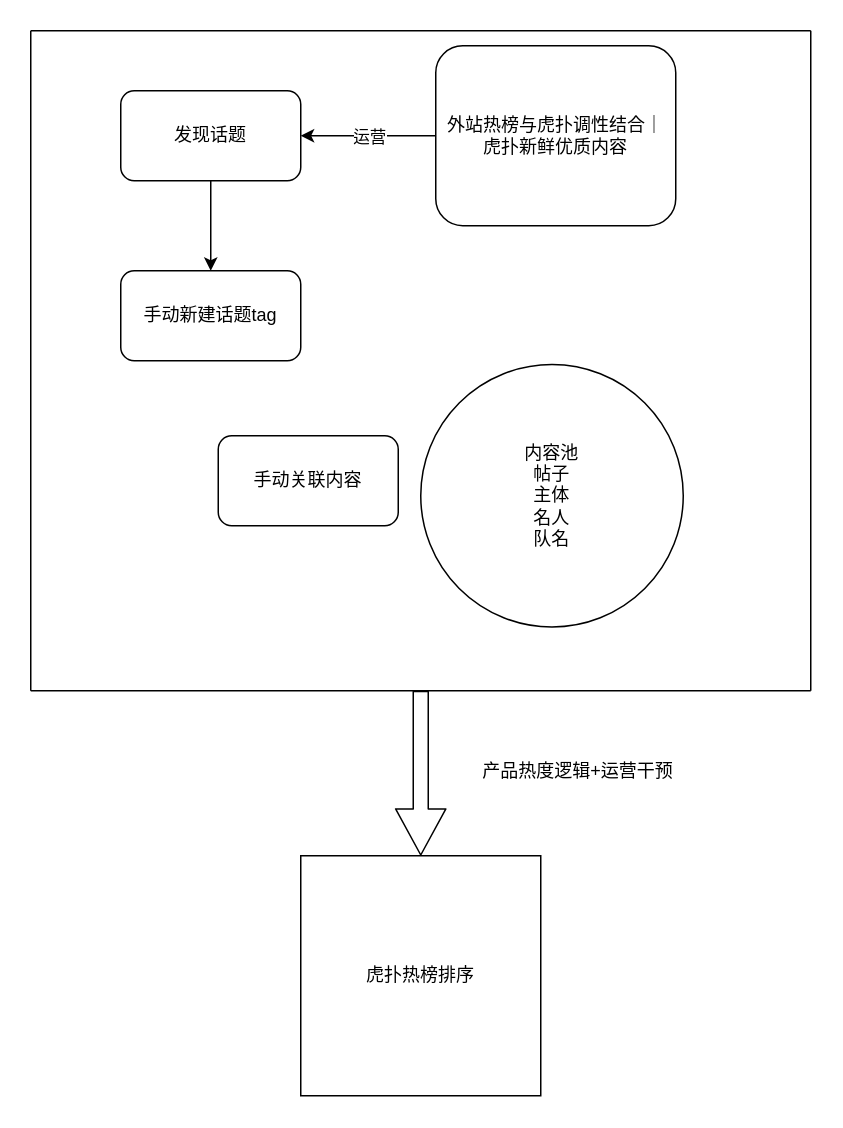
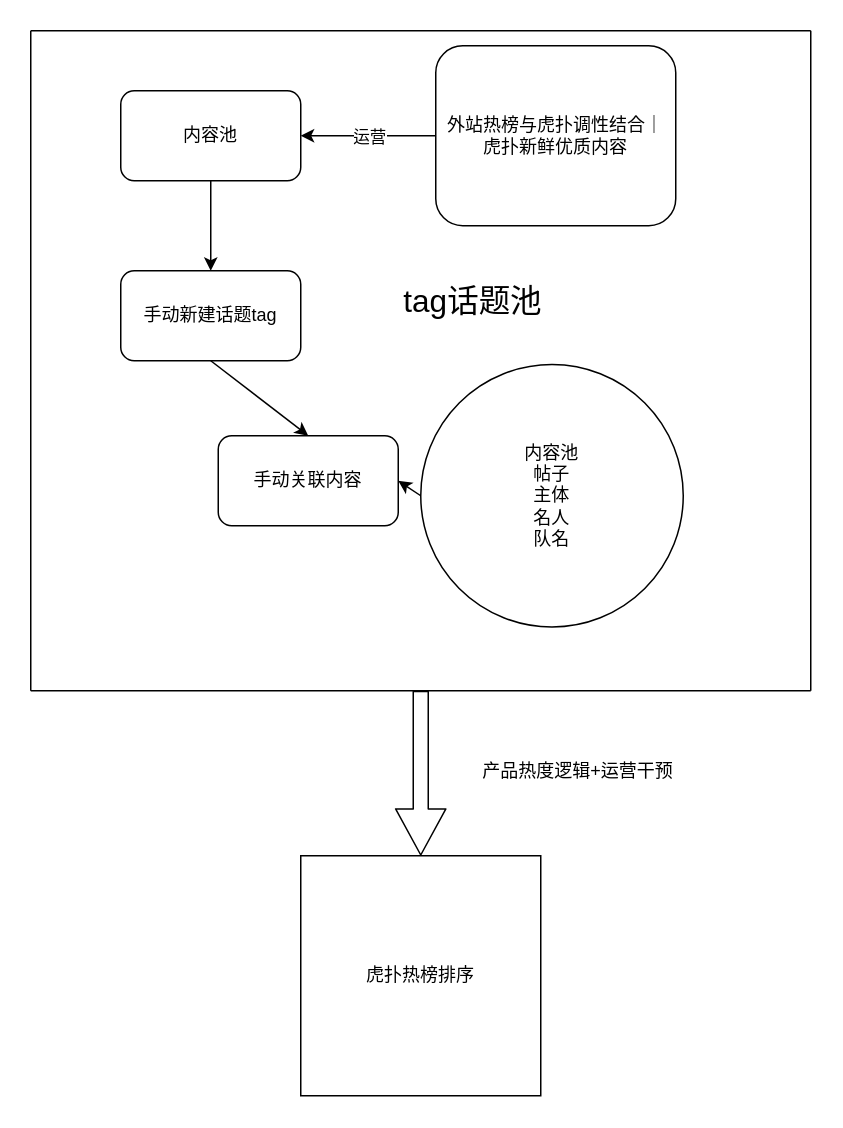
node "发现话题": label "发现话题" -> "内容池"
node "tag话题池": added
edge "手动新建话题tag" -> "手动关联内容": added
edge "内容池 帖子 主体 名人 队名" -> "手动关联内容": added
